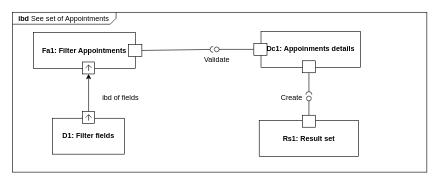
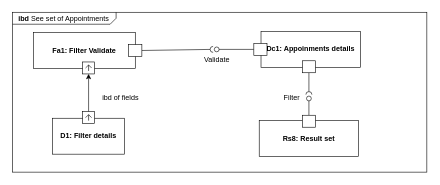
node "Fa1: Filter Appointments": label "Fa1: Filter Appointments" -> "Fa1: Filter Validate"
node "Create": label "Create" -> "Filter"
node "D1: Filter fields": label "D1: Filter fields" -> "D1: Filter details"
node "Rs1: Result set": label "Rs1: Result set" -> "Rs8: Result set"
